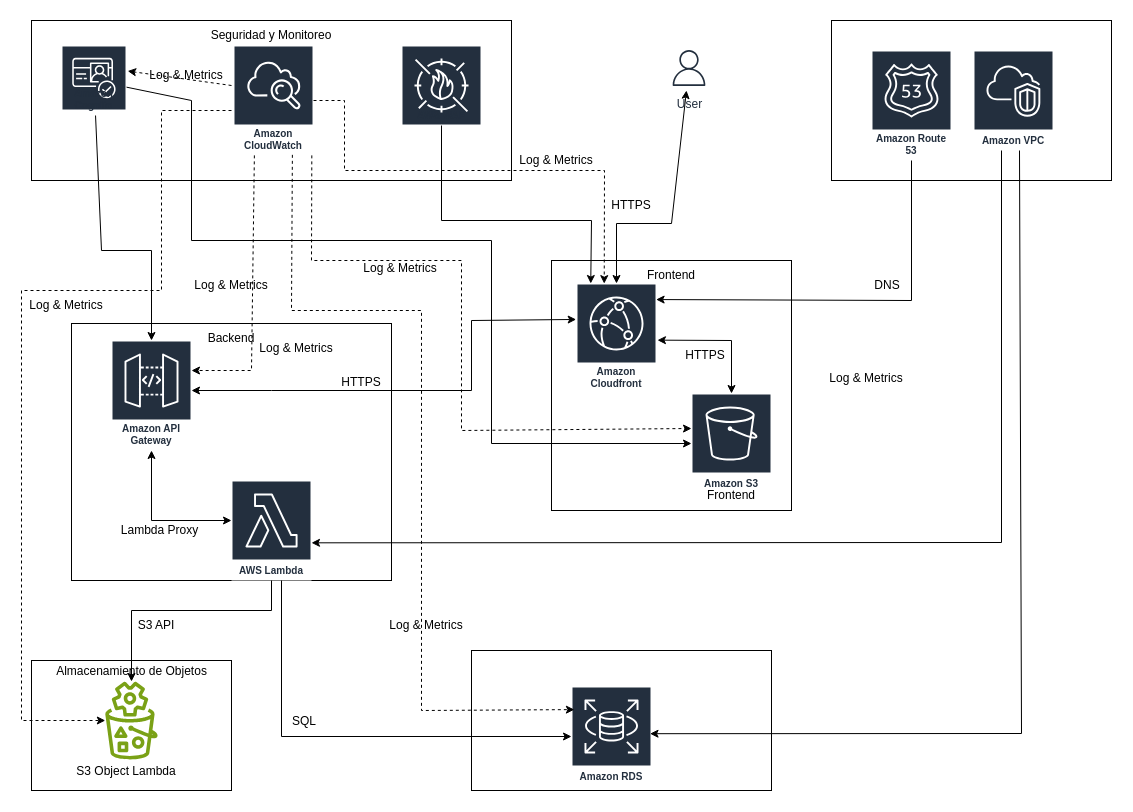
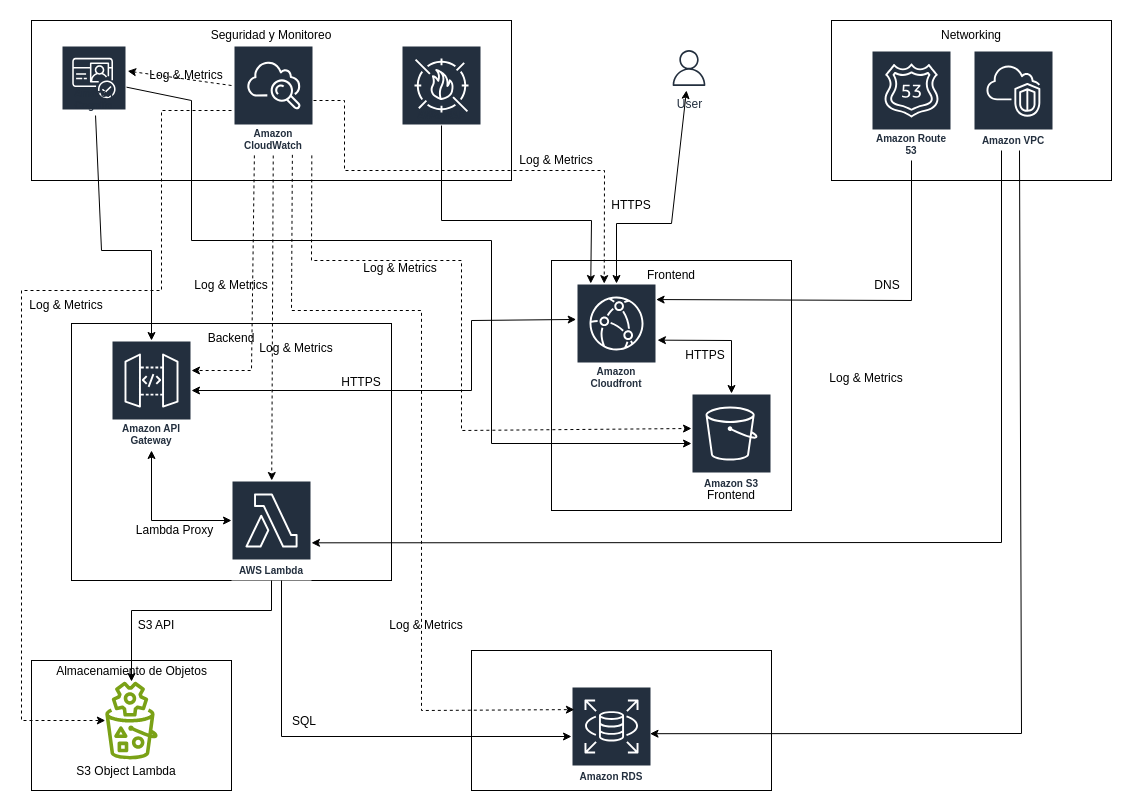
node "Networking": added
edge "Amazon CloudWatch" -> "AWS Lambda": added
node "Lambda Proxy": moved (160, 531) -> (175, 531)
